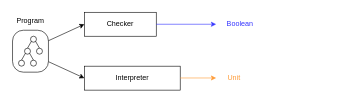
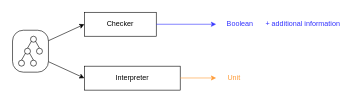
node "Program": removed
node "+ additional information": added
